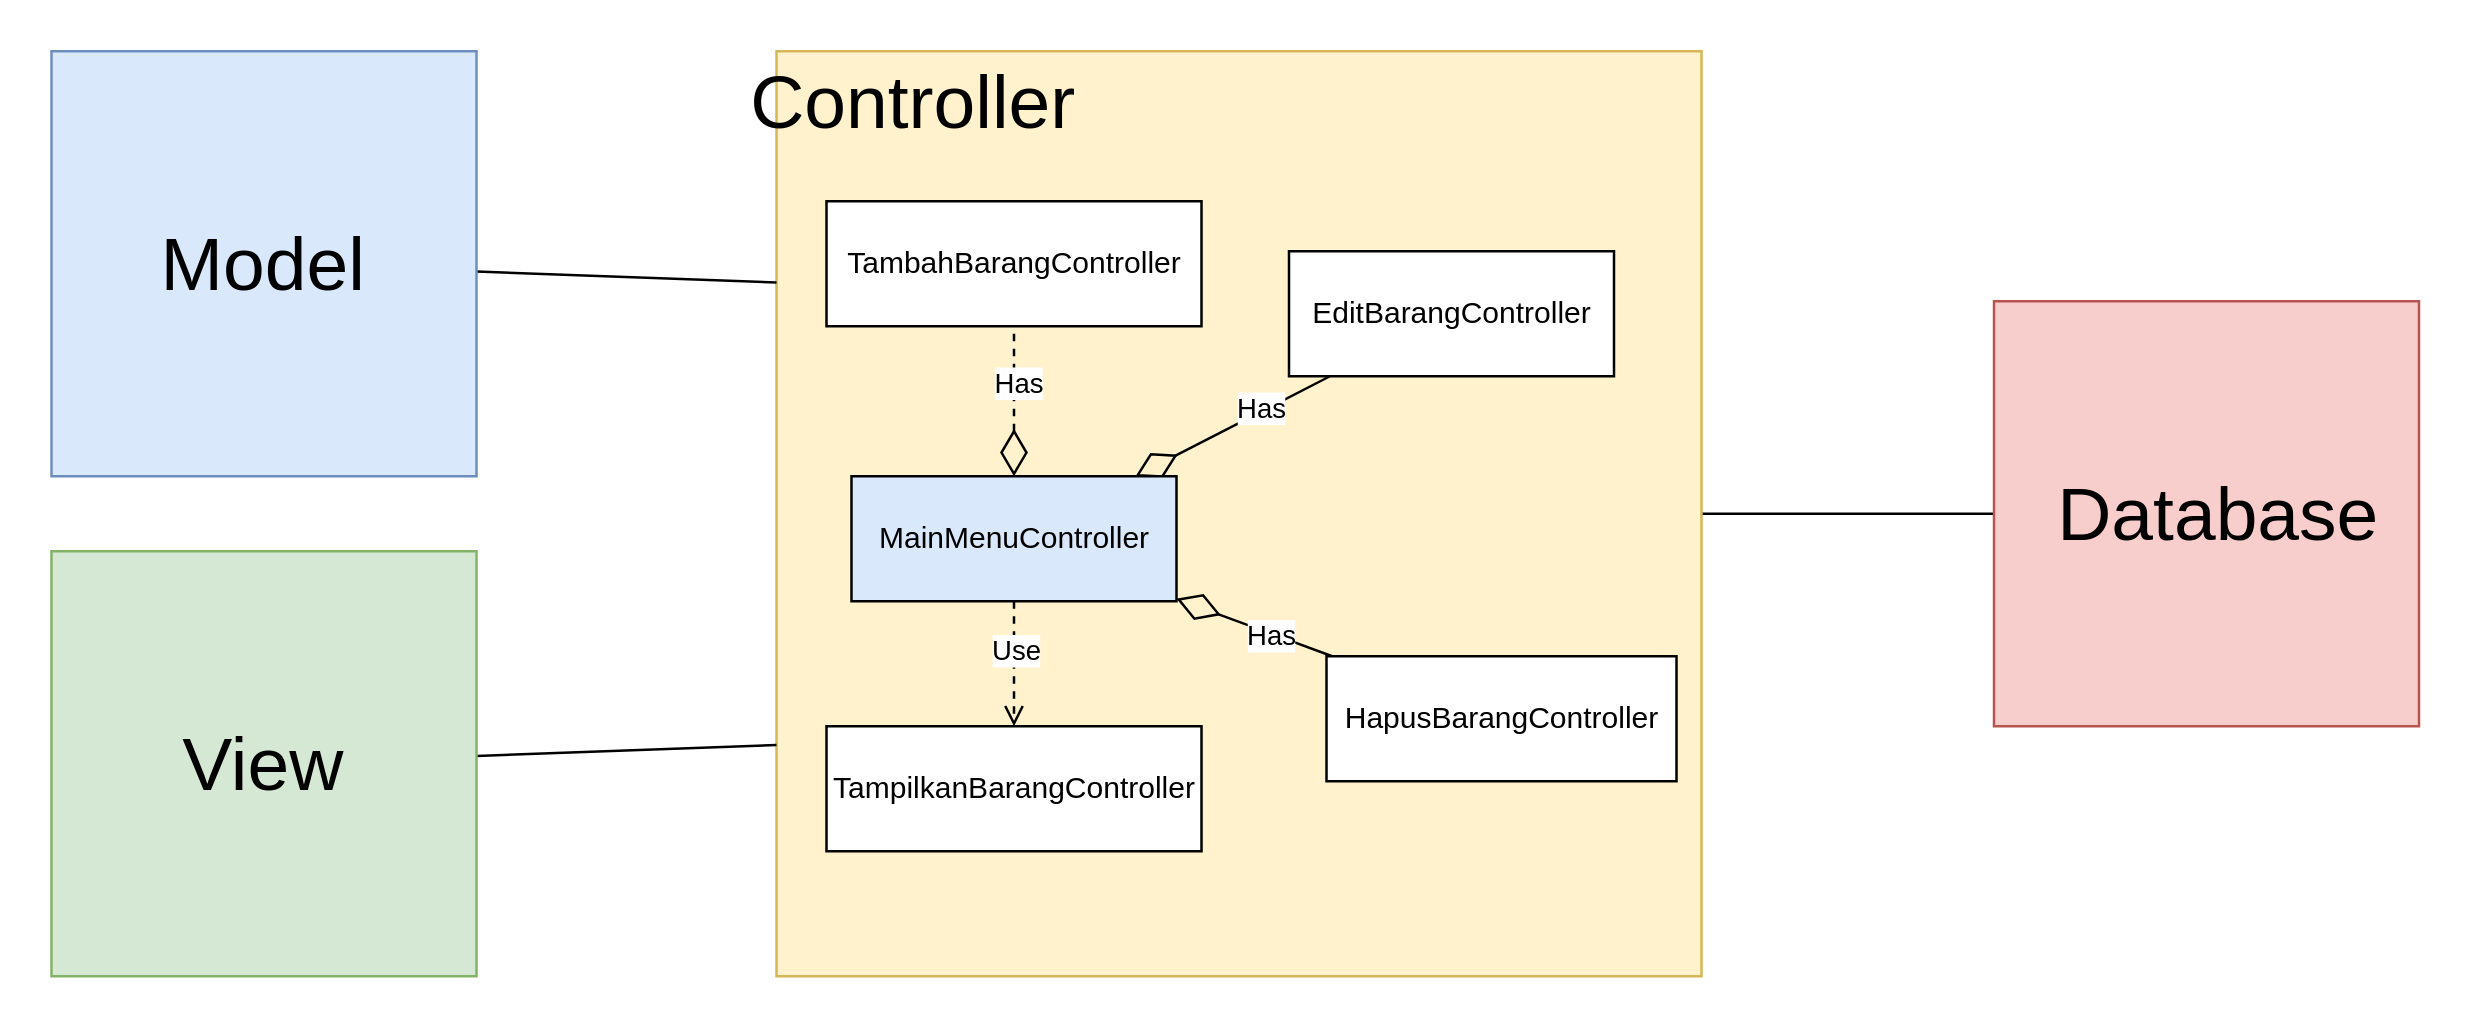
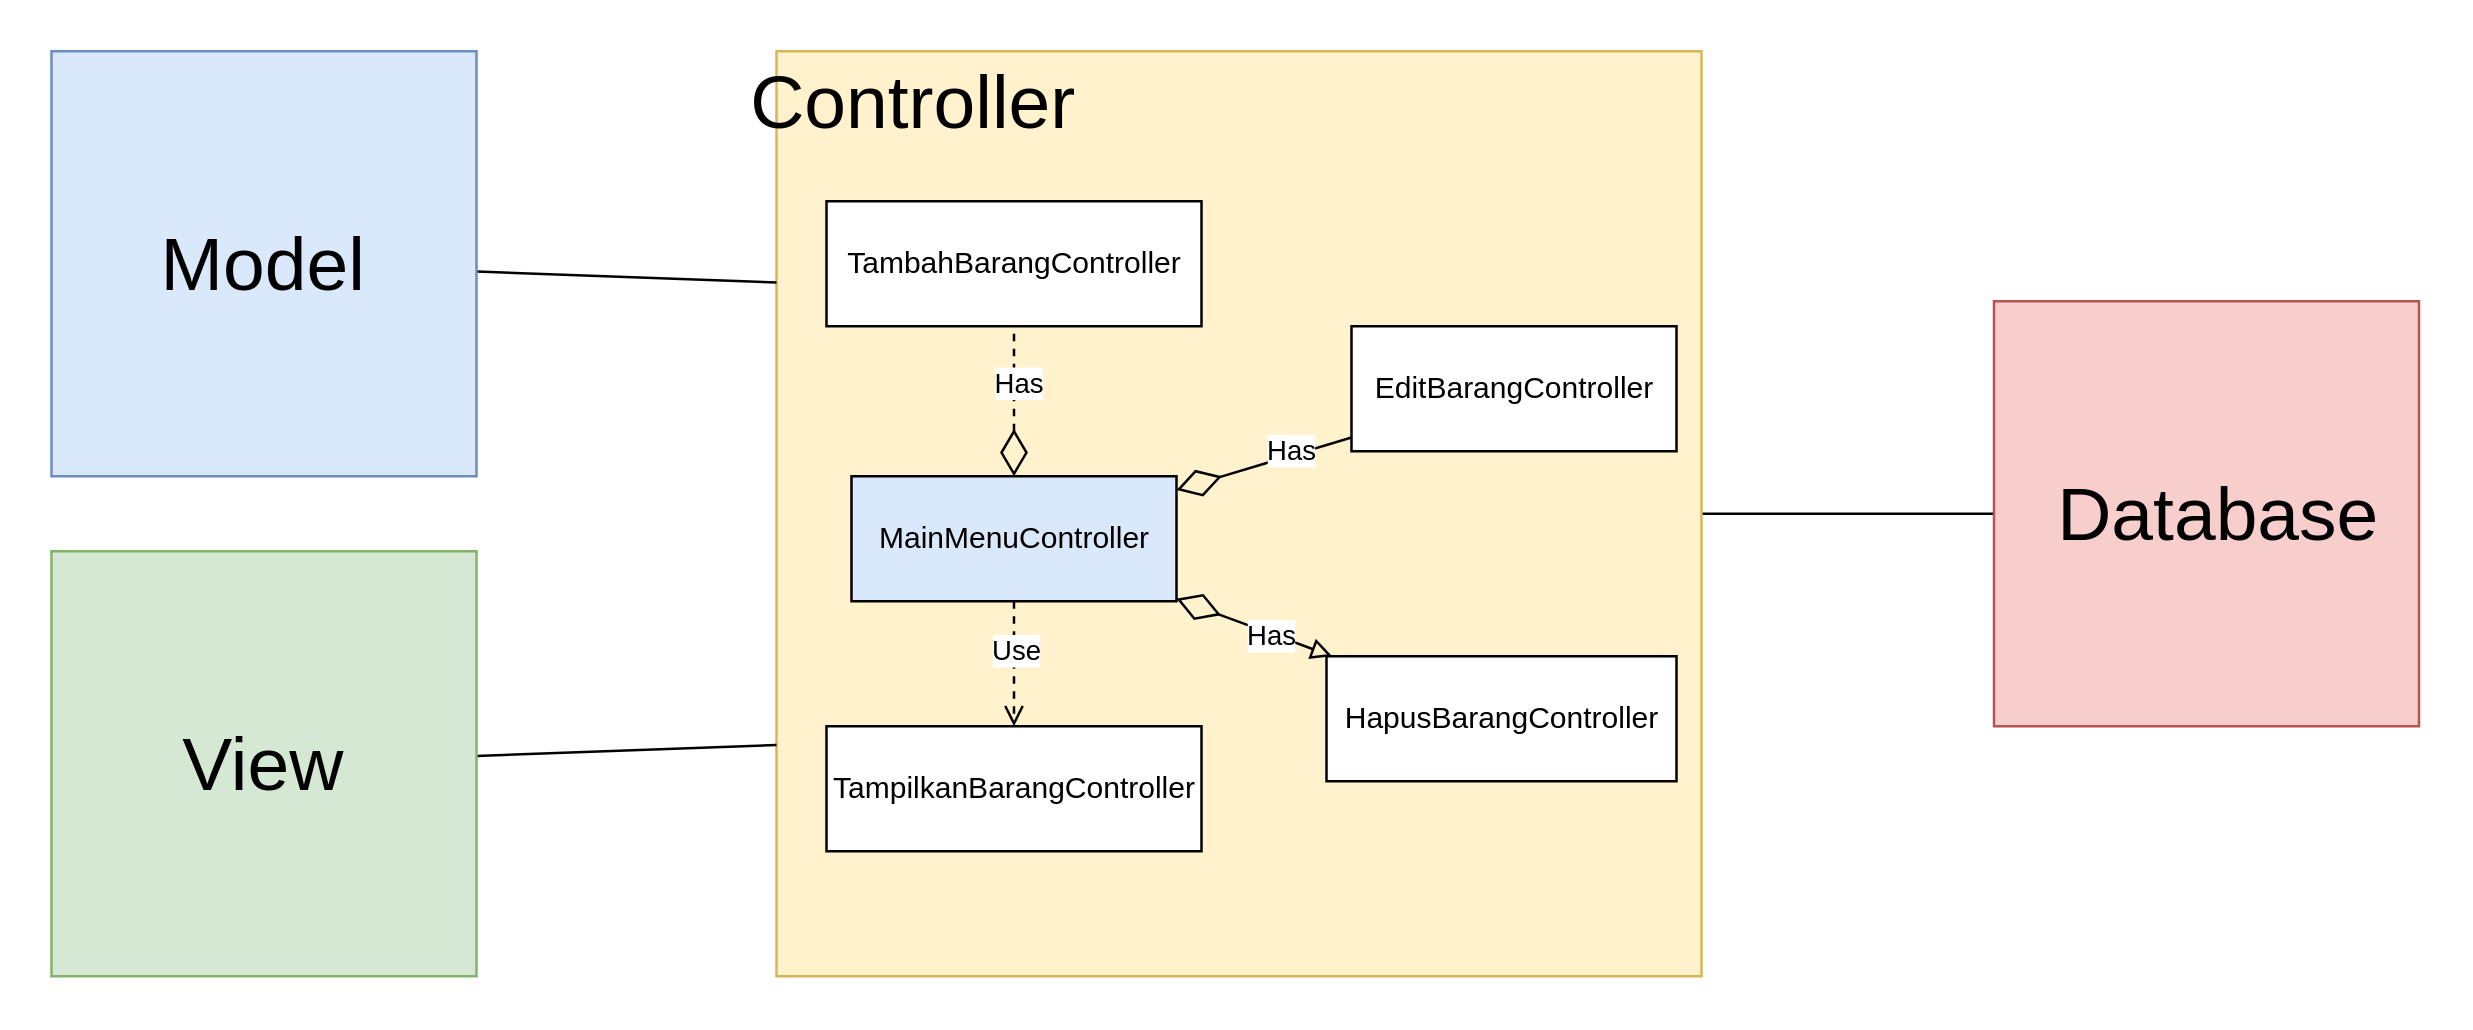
node "EditBarangController": moved (1451, 314) -> (1514, 389)
edge "HapusBarangController" -> "MainMenuController": arrowhead none -> block
